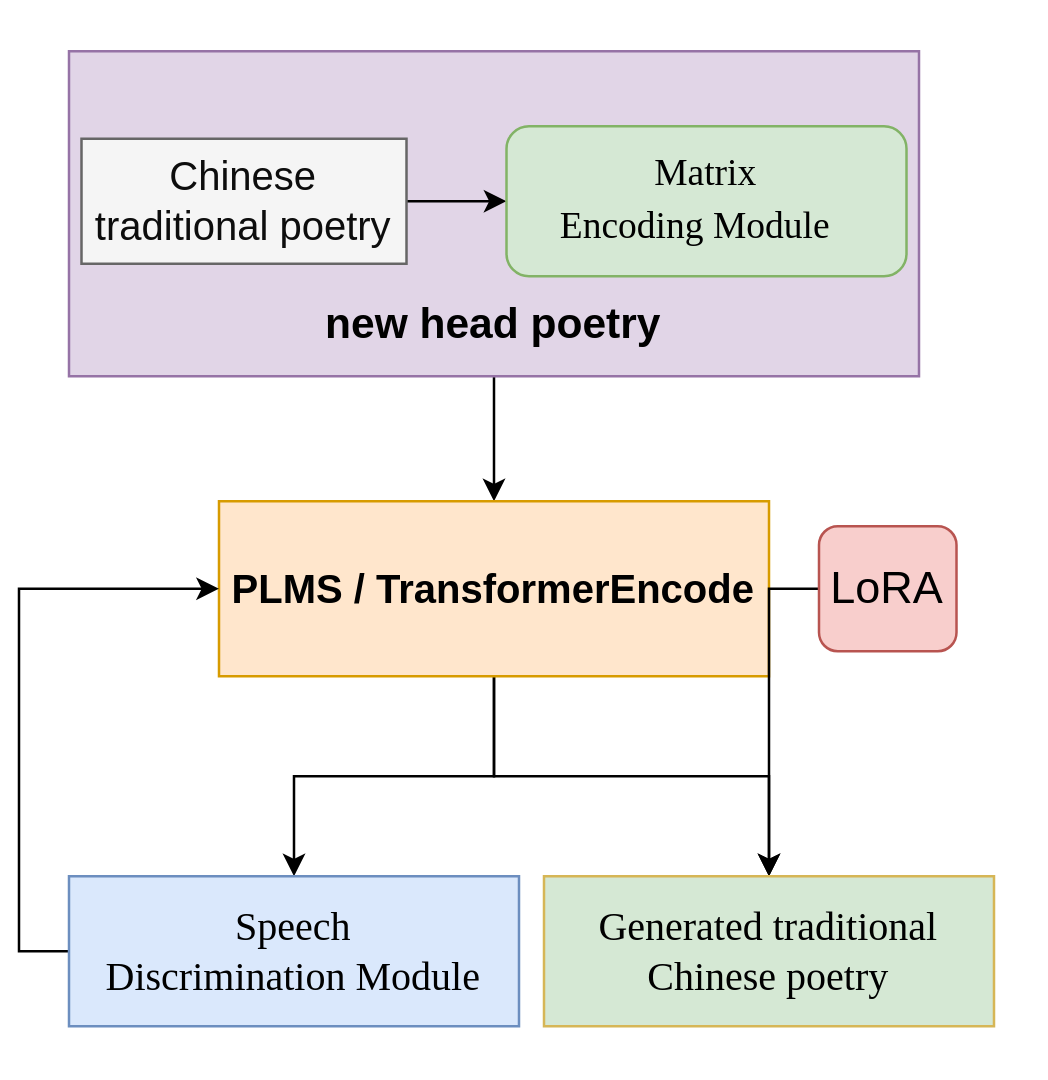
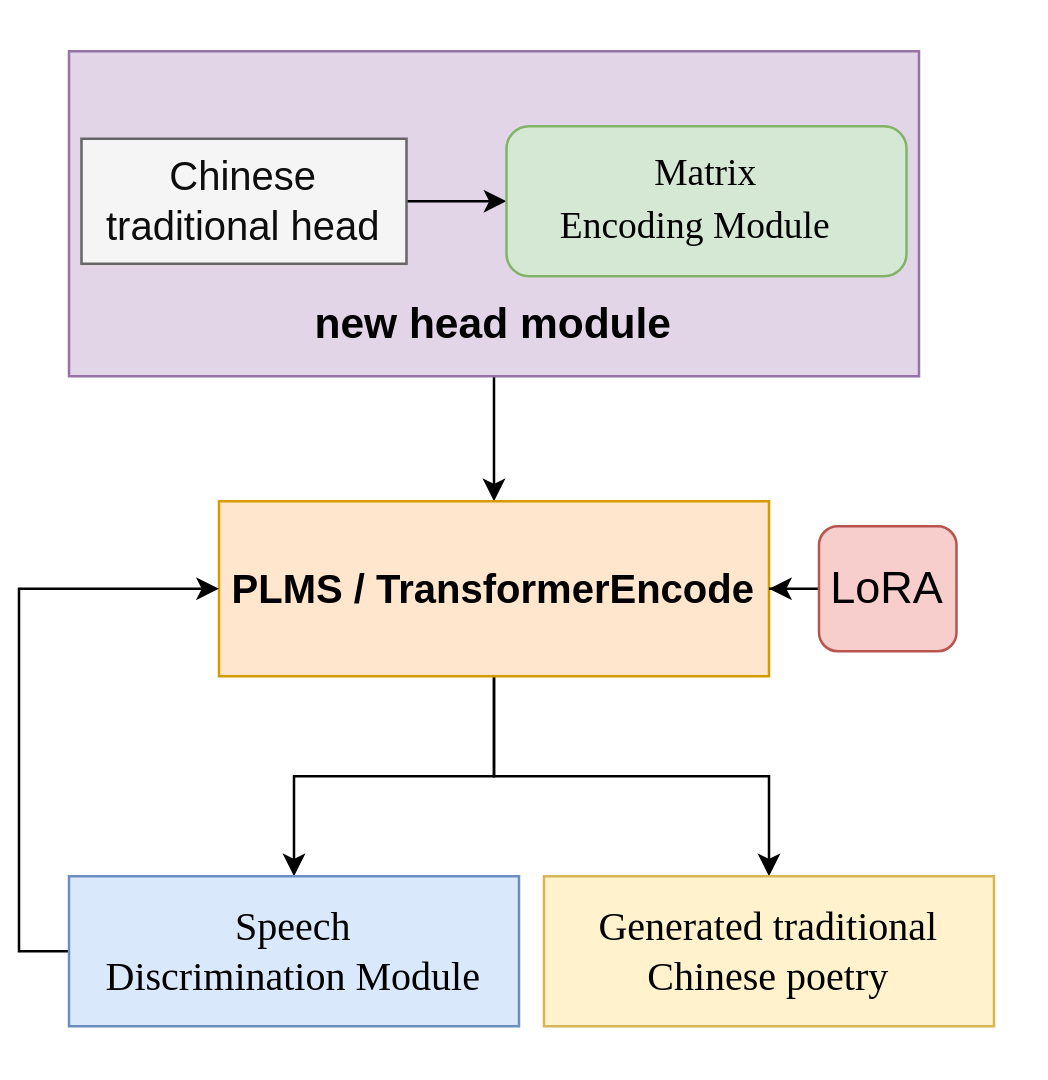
node "Chinese traditional poetry": label "Chinese traditional poetry" -> "Chinese traditional head"
node "new head poetry": label "new head poetry" -> "new head module"
edge "LoRA" -> "Generated traditional Chinese poetry": now "LoRA" -> "PLMS / TransformerEncode"
node "Generated traditional Chinese poetry": fillcolor #d5e8d4 -> #fff2cc
